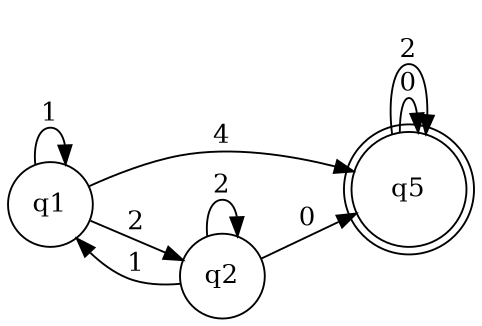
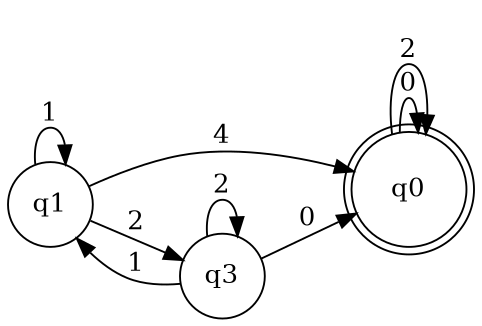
node "q5": label "q5" -> "q0"
node "q2": label "q2" -> "q3"
